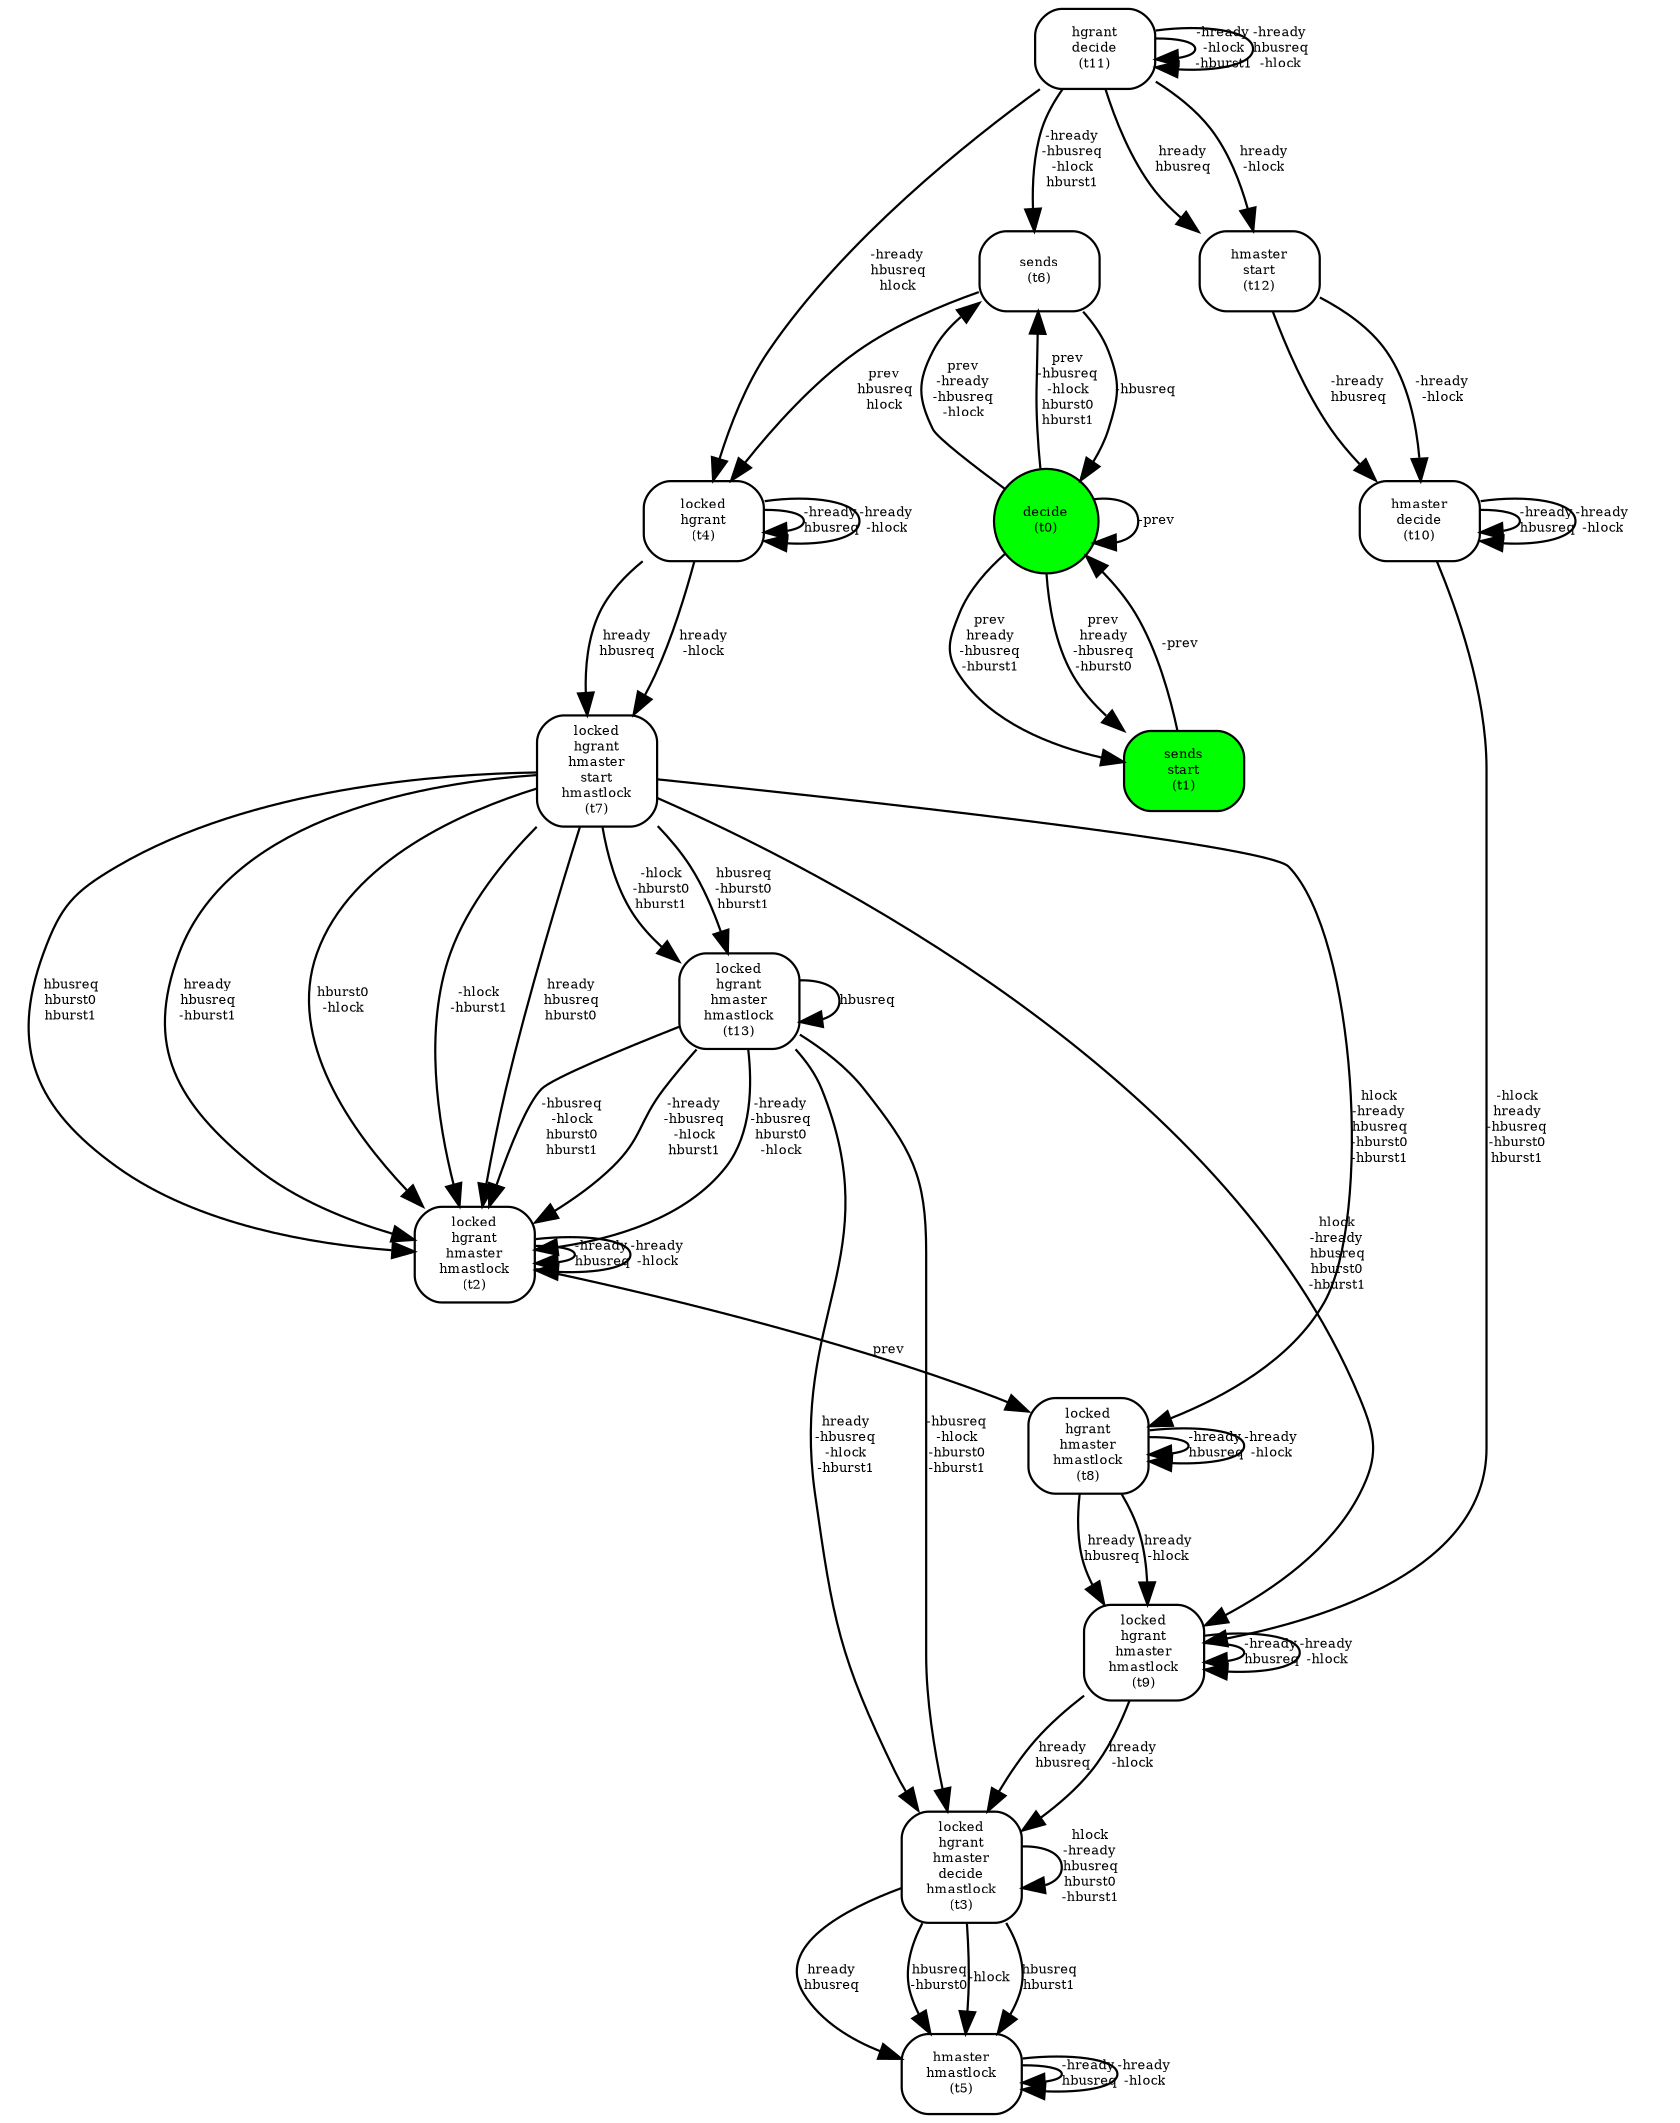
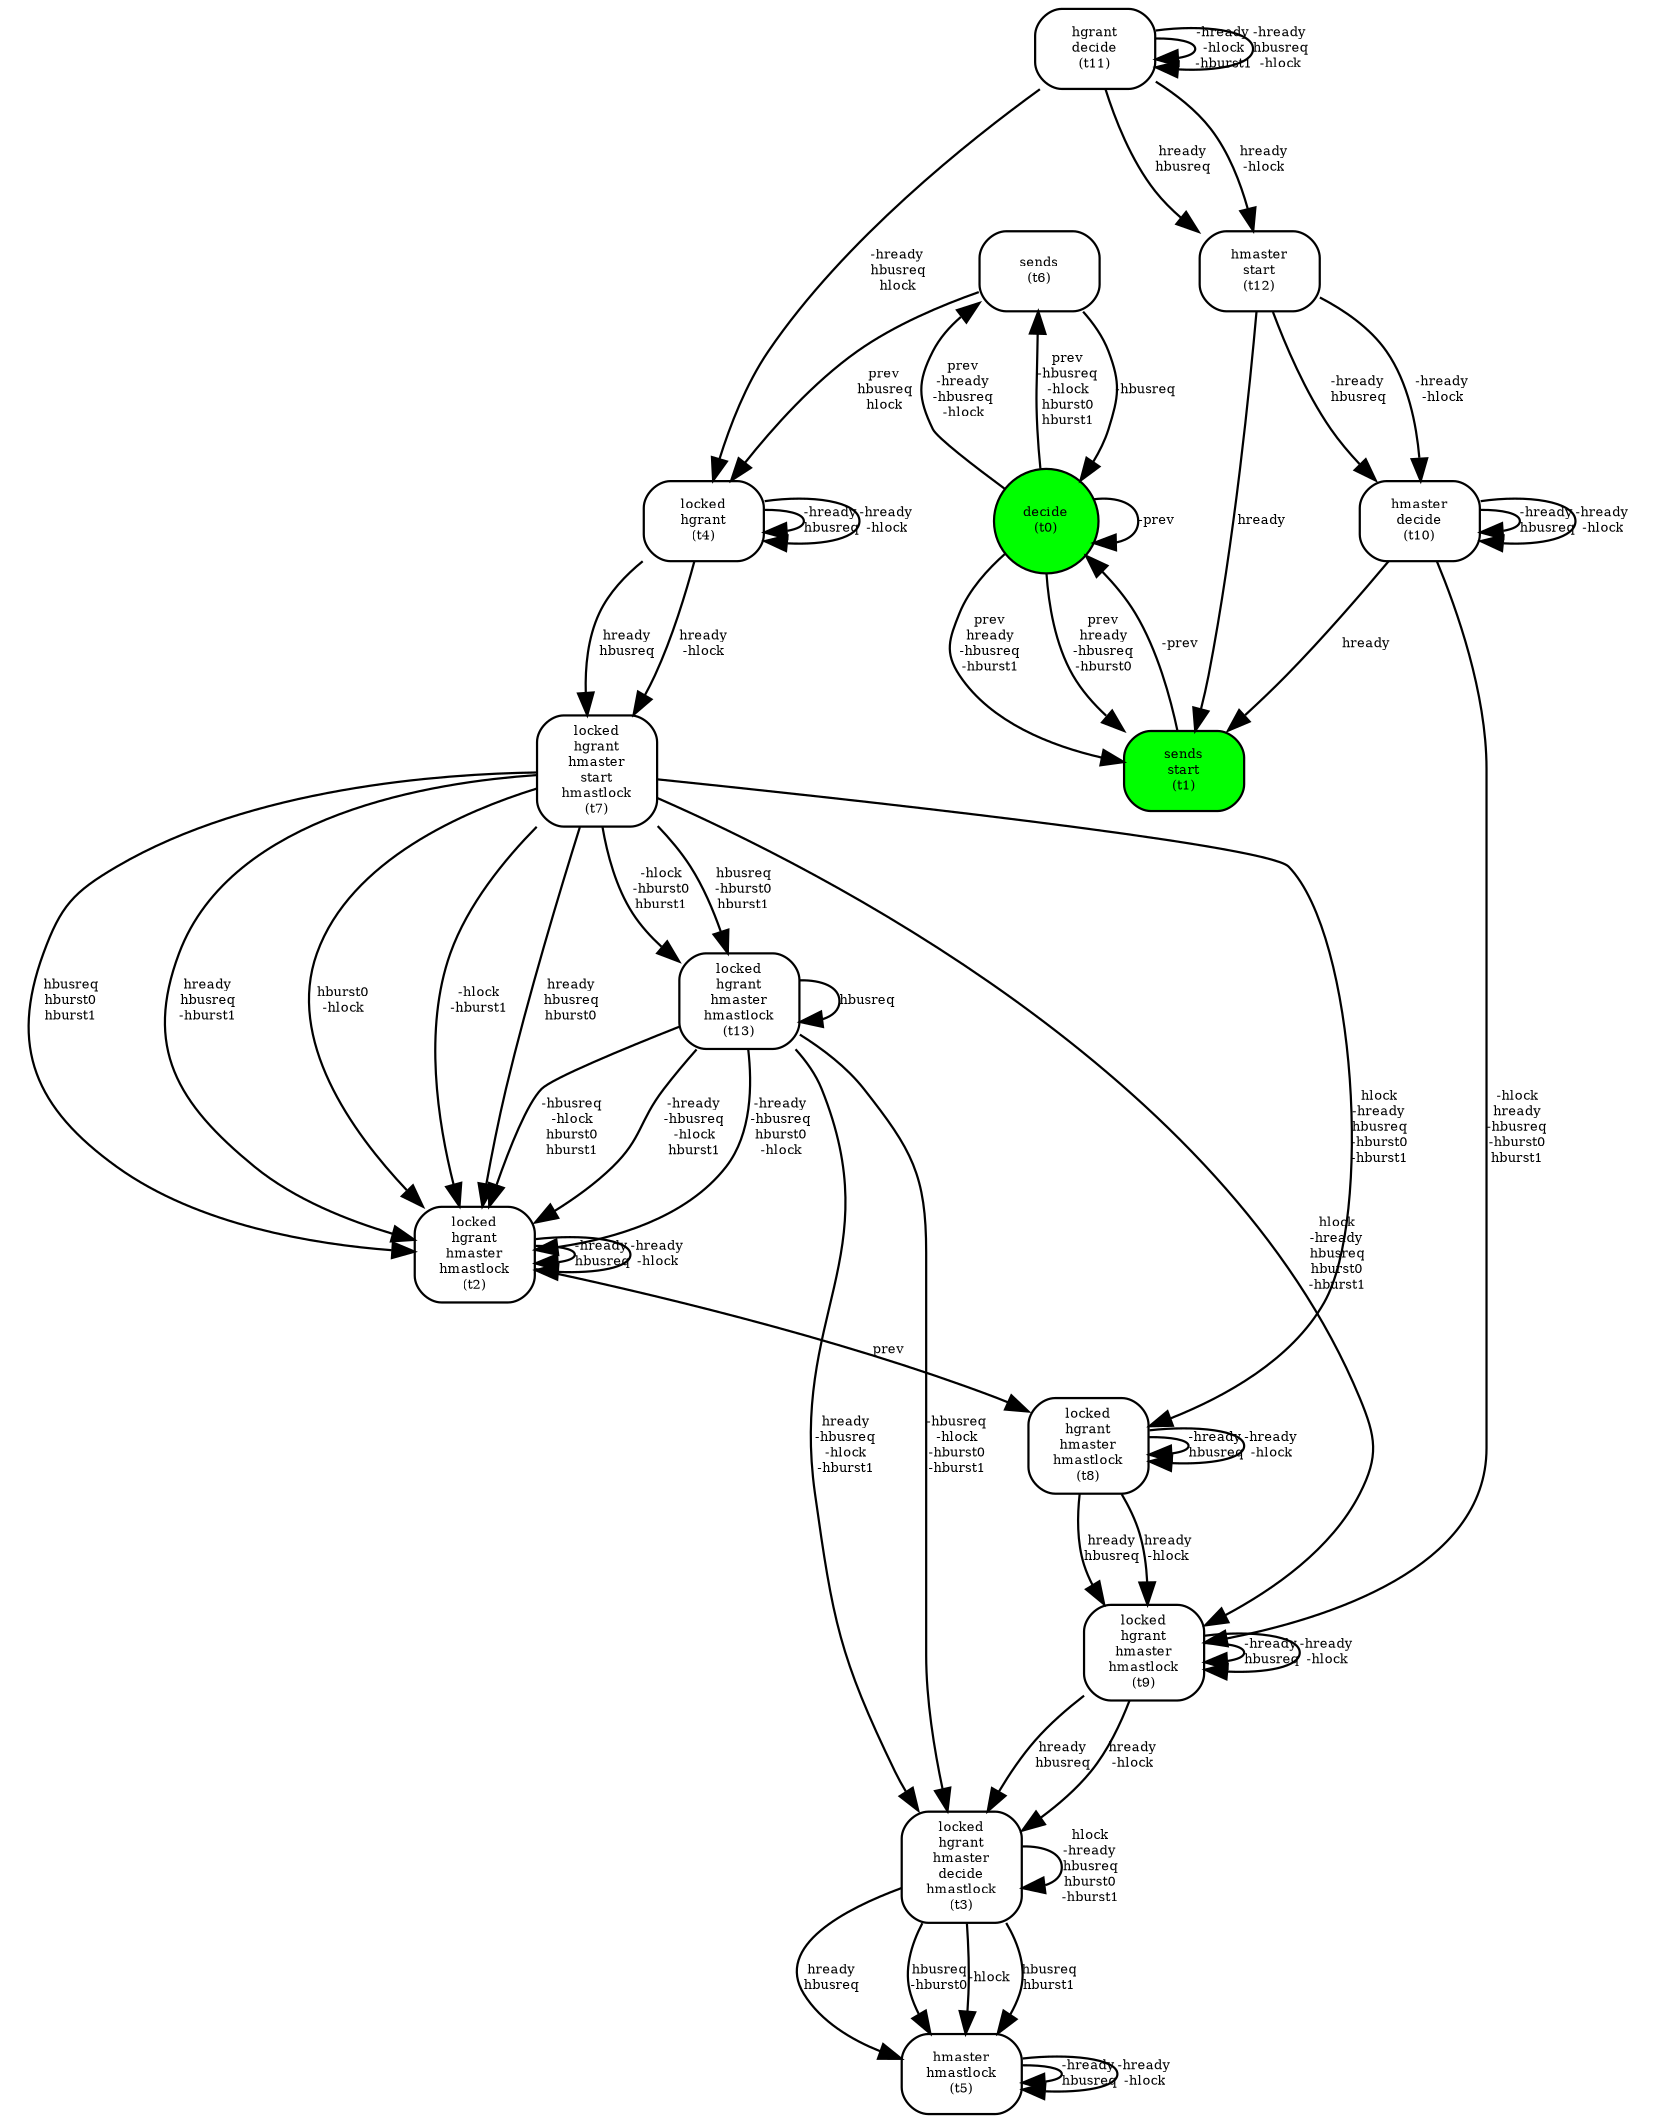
edge "hgrant decide (t11)" -> "sends (t6)": removed, label "-hready -hbusreq -hlock hburst1"
edge "hmaster start (t12)" -> "sends start (t1)": added, label "hready"
edge "hmaster decide (t10)" -> "sends start (t1)": added, label "hready"
